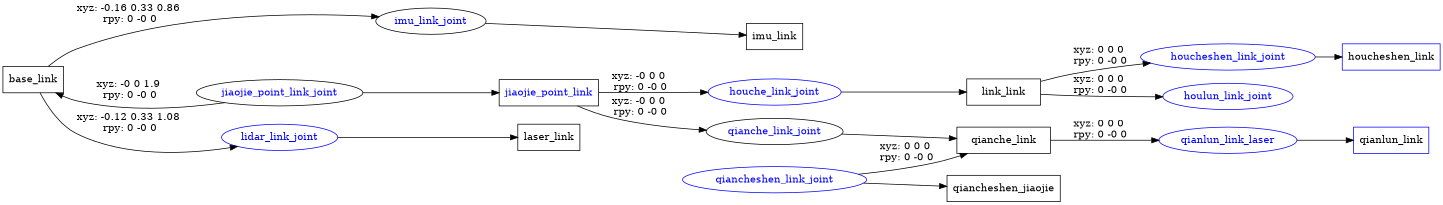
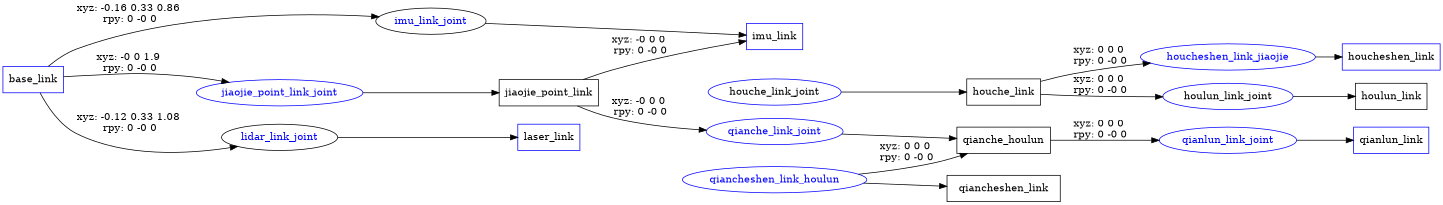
node "imu_link": color black -> blue
node "houcheshen_link_joint": label "houcheshen_link_joint" -> "houcheshen_link_jiaojie"
node "base_link": color black -> blue
edge "jiaojie_point_link" -> "houche_link_joint": now "jiaojie_point_link" -> "imu_link"
node "houche_link_joint": fontcolor blue -> black
node "link_link": label "link_link" -> "houche_link"
node "jiaojie_point_link_joint": color black -> blue
node "jiaojie_point_link": fontcolor blue -> black
node "houlun_link_joint": fontcolor blue -> black
node "houlun_link": added
edge "jiaojie_point_link_joint" -> "base_link": reversed
node "qianche_link_joint": color black -> blue
node "lidar_link_joint": color blue -> black
node "laser_link": color black -> blue
node "qianche_link": label "qianche_link" -> "qianche_houlun"
node "qianlun_link_laser": label "qianlun_link_laser" -> "qianlun_link_joint"
node "qiancheshen_link_joint": label "qiancheshen_link_joint" -> "qiancheshen_link_houlun"
node "qiancheshen_jiaojie": label "qiancheshen_jiaojie" -> "qiancheshen_link"
